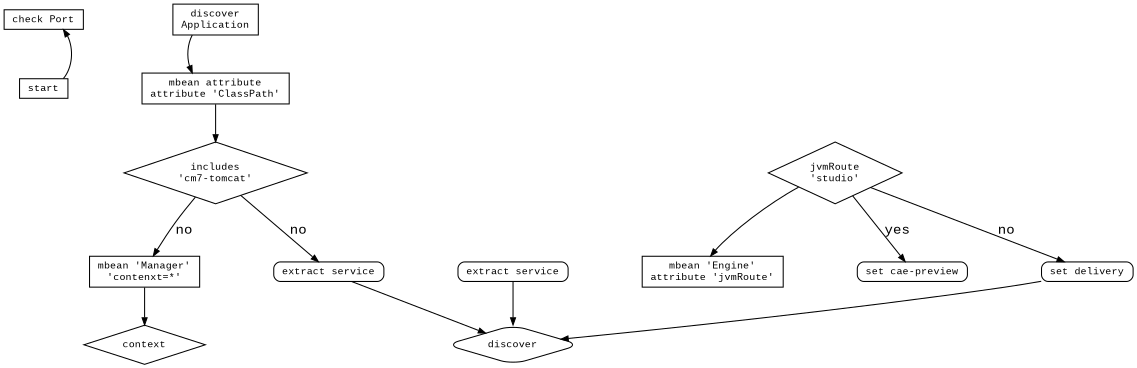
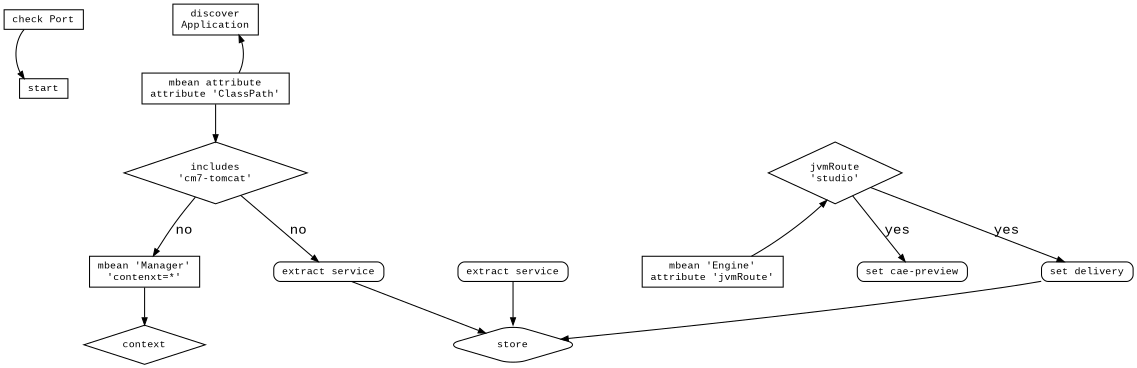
edge "discover Application" -> "mbean attribute attribute 'ClassPath'": reversed
edge "start" -> "check Port": reversed
edge "jvmRoute 'studio'" -> "mbean 'Engine' attribute 'jvmRoute'": reversed
edge "jvmRoute 'studio'" -> "set delivery": label "no" -> "yes"
node "discover": label "discover" -> "store"
